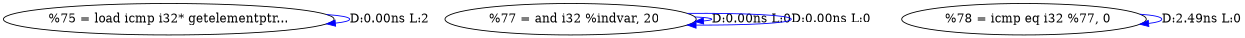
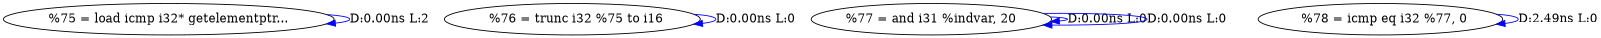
node "%77 = and i32 %indvar, 20": label "%77 = and i32 %indvar, 20" -> "%77 = and i31 %indvar, 20"
node "%76 = trunc i32 %75 to i16": added
